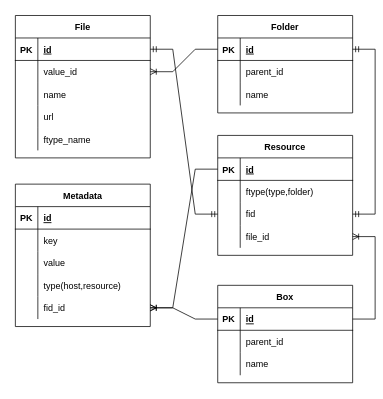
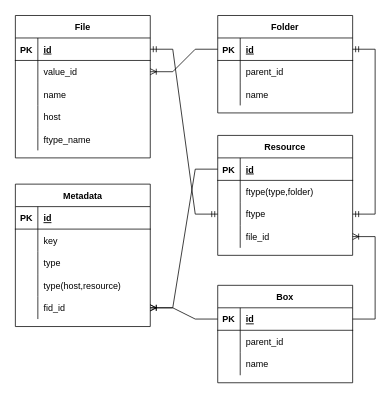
node "url": label "url" -> "host"
node "fid": label "fid" -> "ftype"
node "value": label "value" -> "type"
